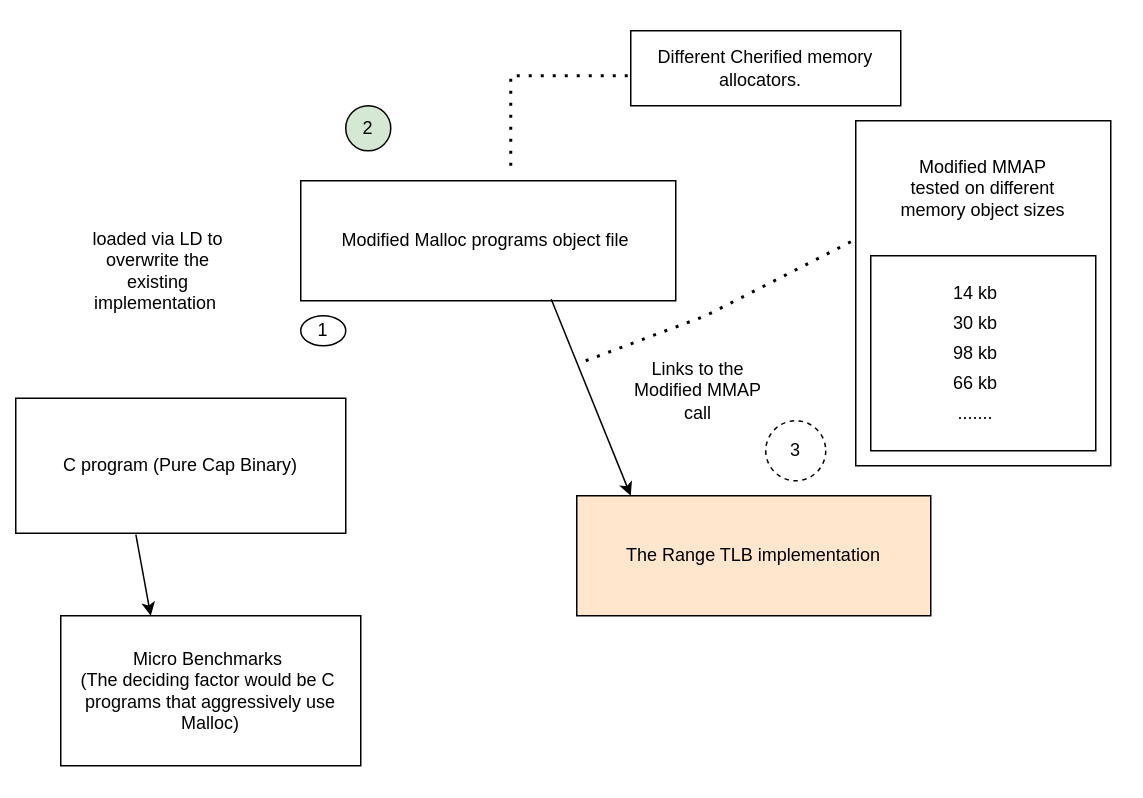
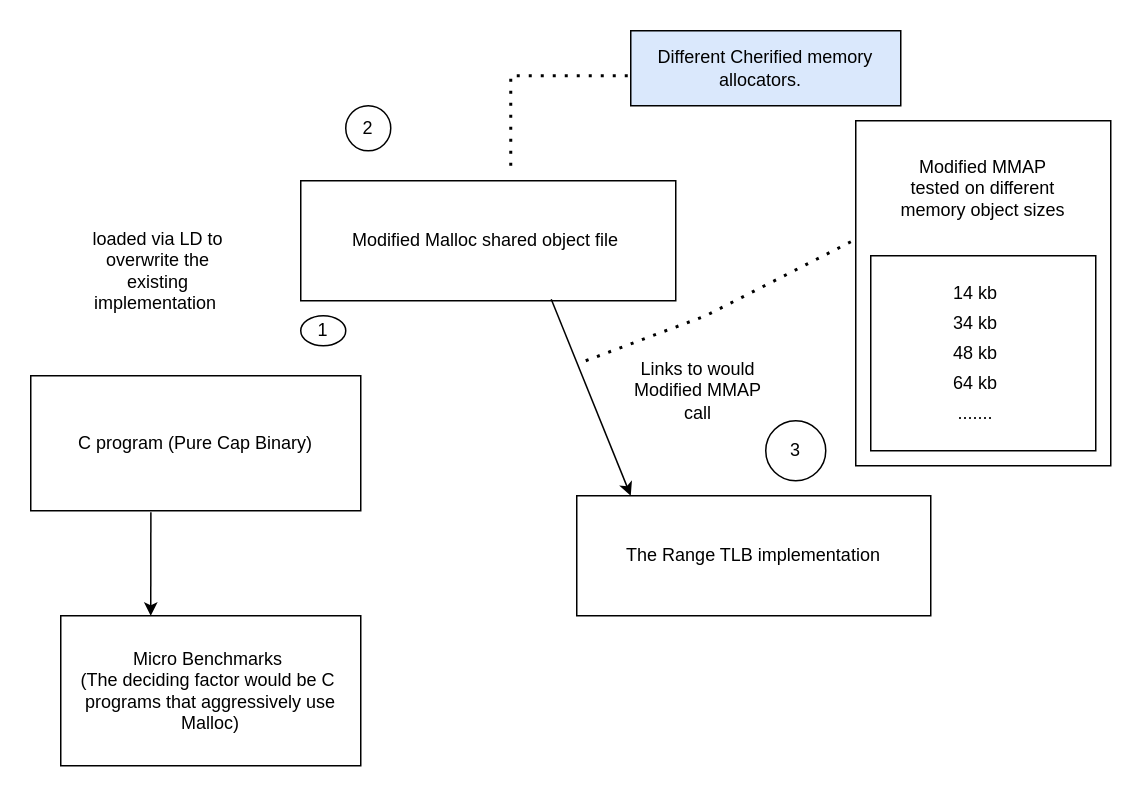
node "Different Cherified memory allocators.": fillcolor #ffffff -> #dae8fc
node "2": fillcolor #d5e8d4 -> #ffffff
node "Modified Malloc programs object file": label "Modified Malloc programs object file" -> "Modified Malloc shared object file"
node "30 kb": label "30 kb" -> "34 kb"
node "98 kb": label "98 kb" -> "48 kb"
node "66 kb": label "66 kb" -> "64 kb"
node "Links to the Modified MMAP call": label "Links to the Modified MMAP call" -> "Links to would Modified MMAP call"
node "3": style dashed -> solid
node "C program (Pure Cap Binary)": moved (181, 466) -> (196, 443)
node "The Range TLB implementation": fillcolor #ffe6cc -> #ffffff
